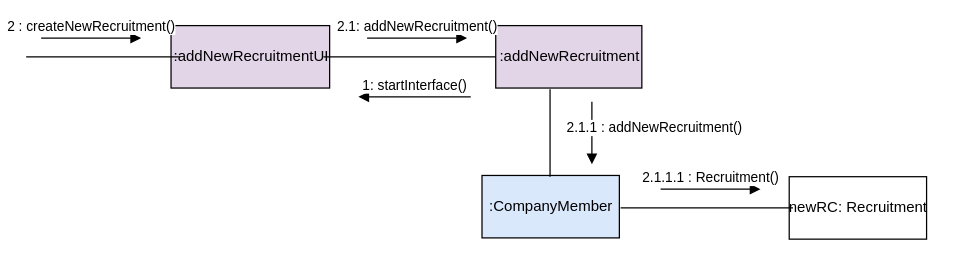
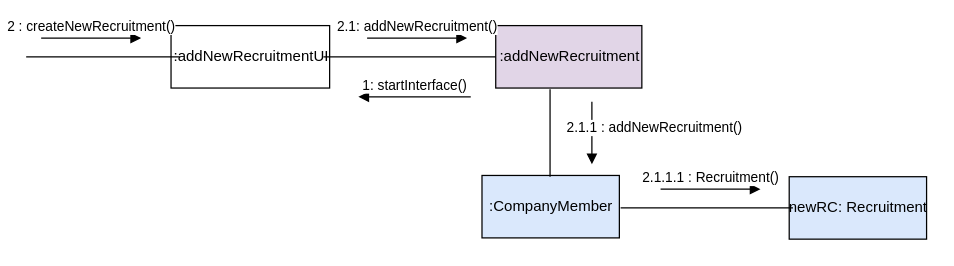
node ":addNewRecruitmentUI": fillcolor #e1d5e7 -> #ffffff
node "newRC: Recruitment": fillcolor #ffffff -> #dae8fc
